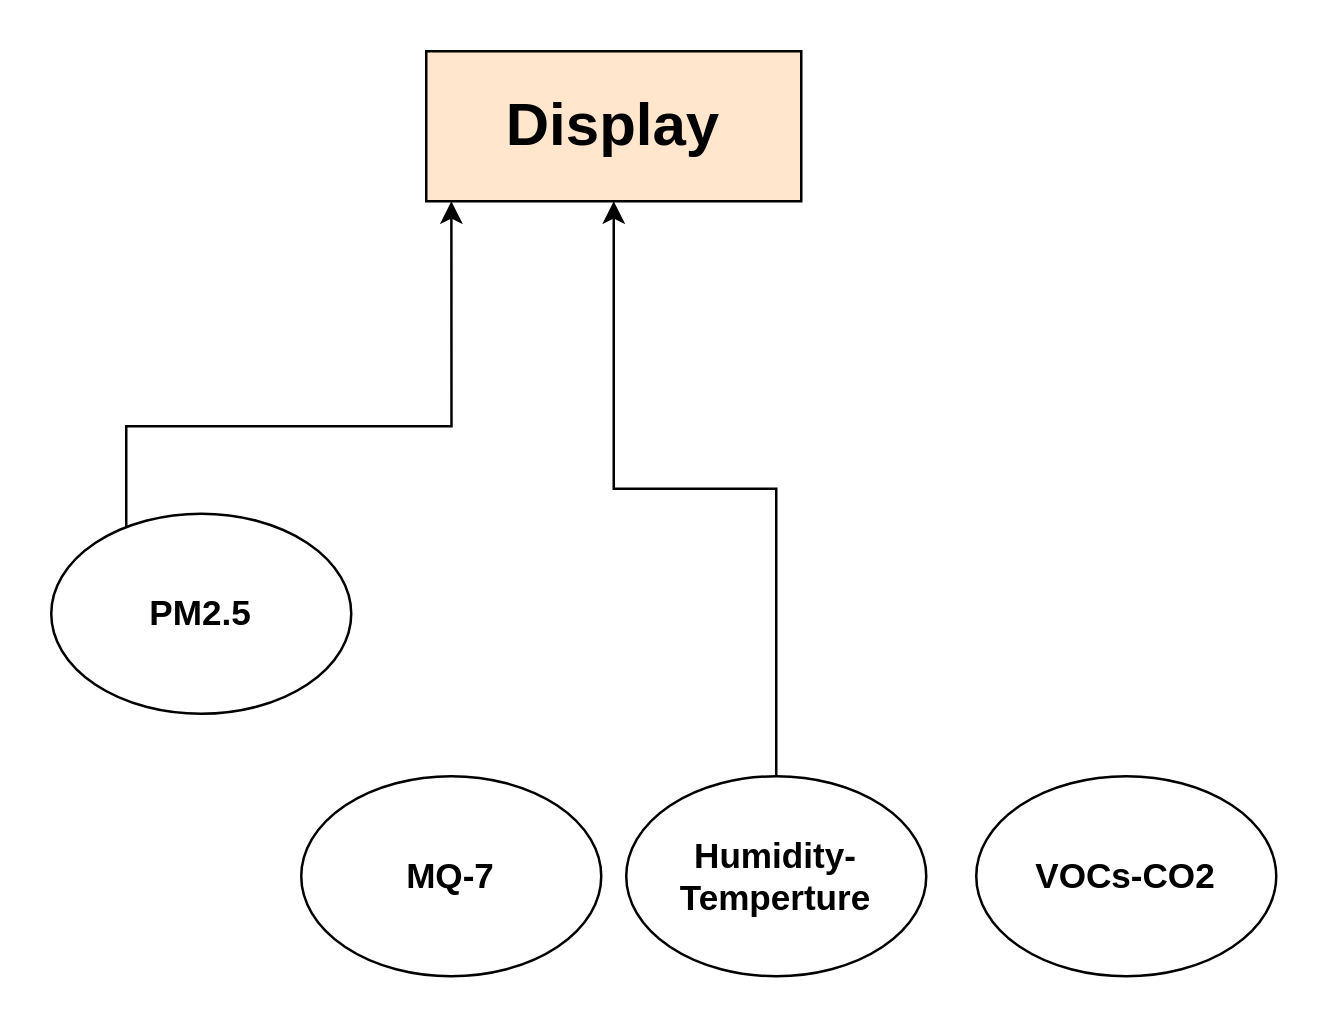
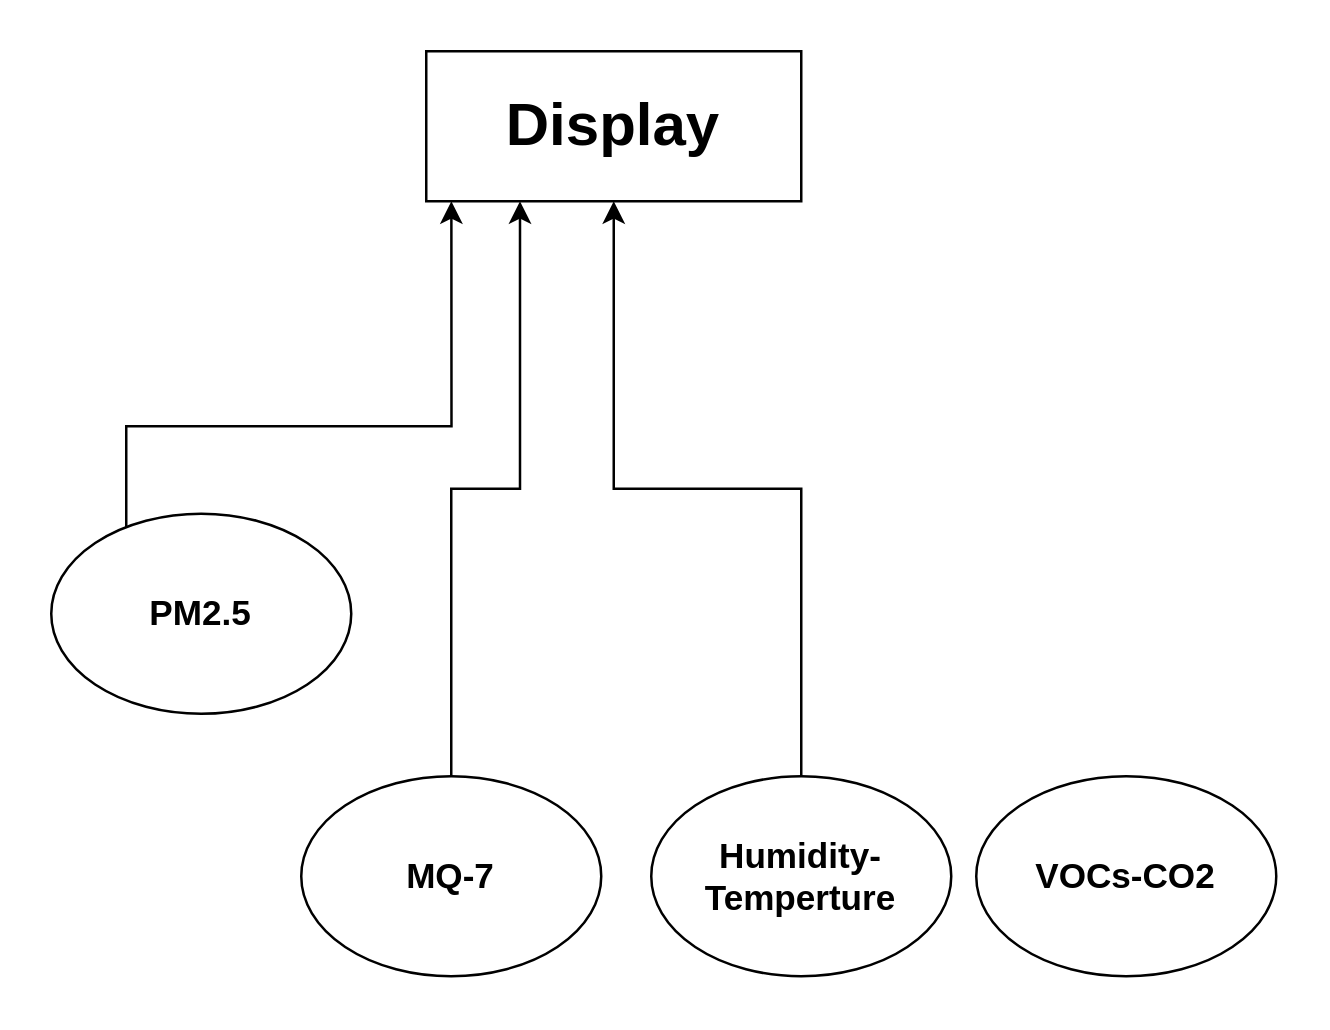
node "Display": fillcolor #ffe6cc -> #ffffff
edge "MQ-7" -> "Display": added
node "Humidity-Temperture": moved (776, 876) -> (801, 876)
